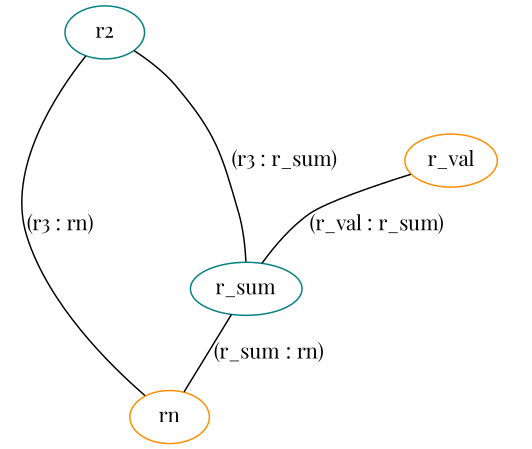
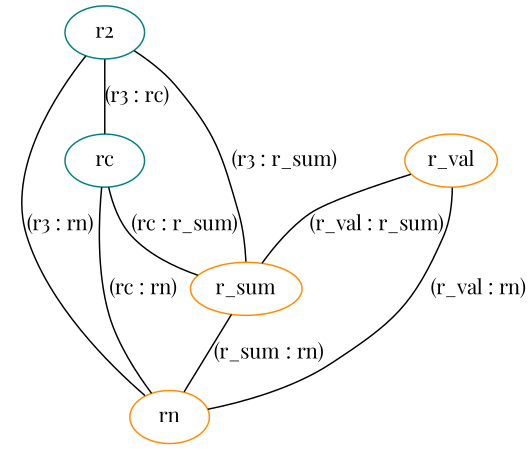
node "rc": added
node "r_sum": color teal -> darkorange
edge "r_val" -- "rn": added, label "(r_val : rn)"
